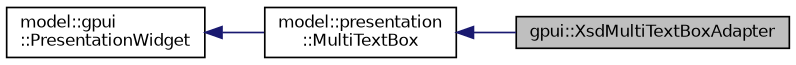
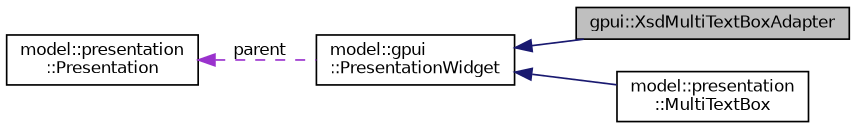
edge "gpui::XsdMultiTextBoxAdapter" -> "model::presentation ::MultiTextBox": now "gpui::XsdMultiTextBoxAdapter" -> "model::gpui ::PresentationWidget"
node "model::presentation ::Presentation": added
